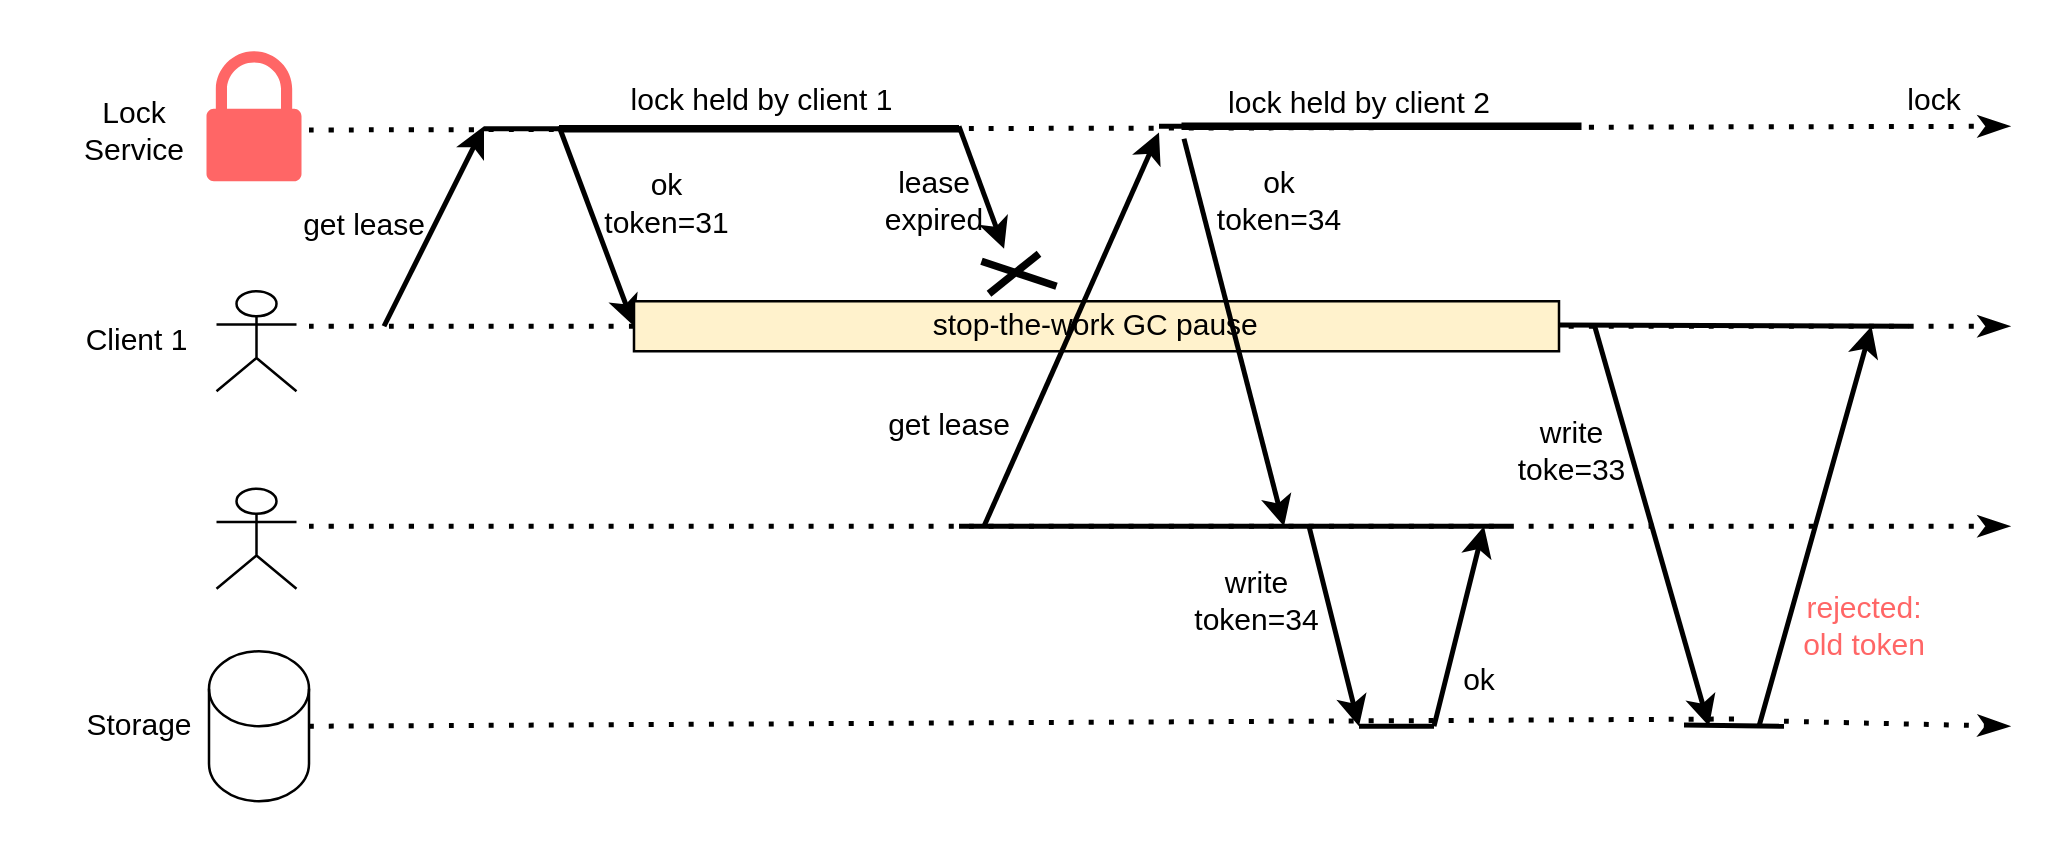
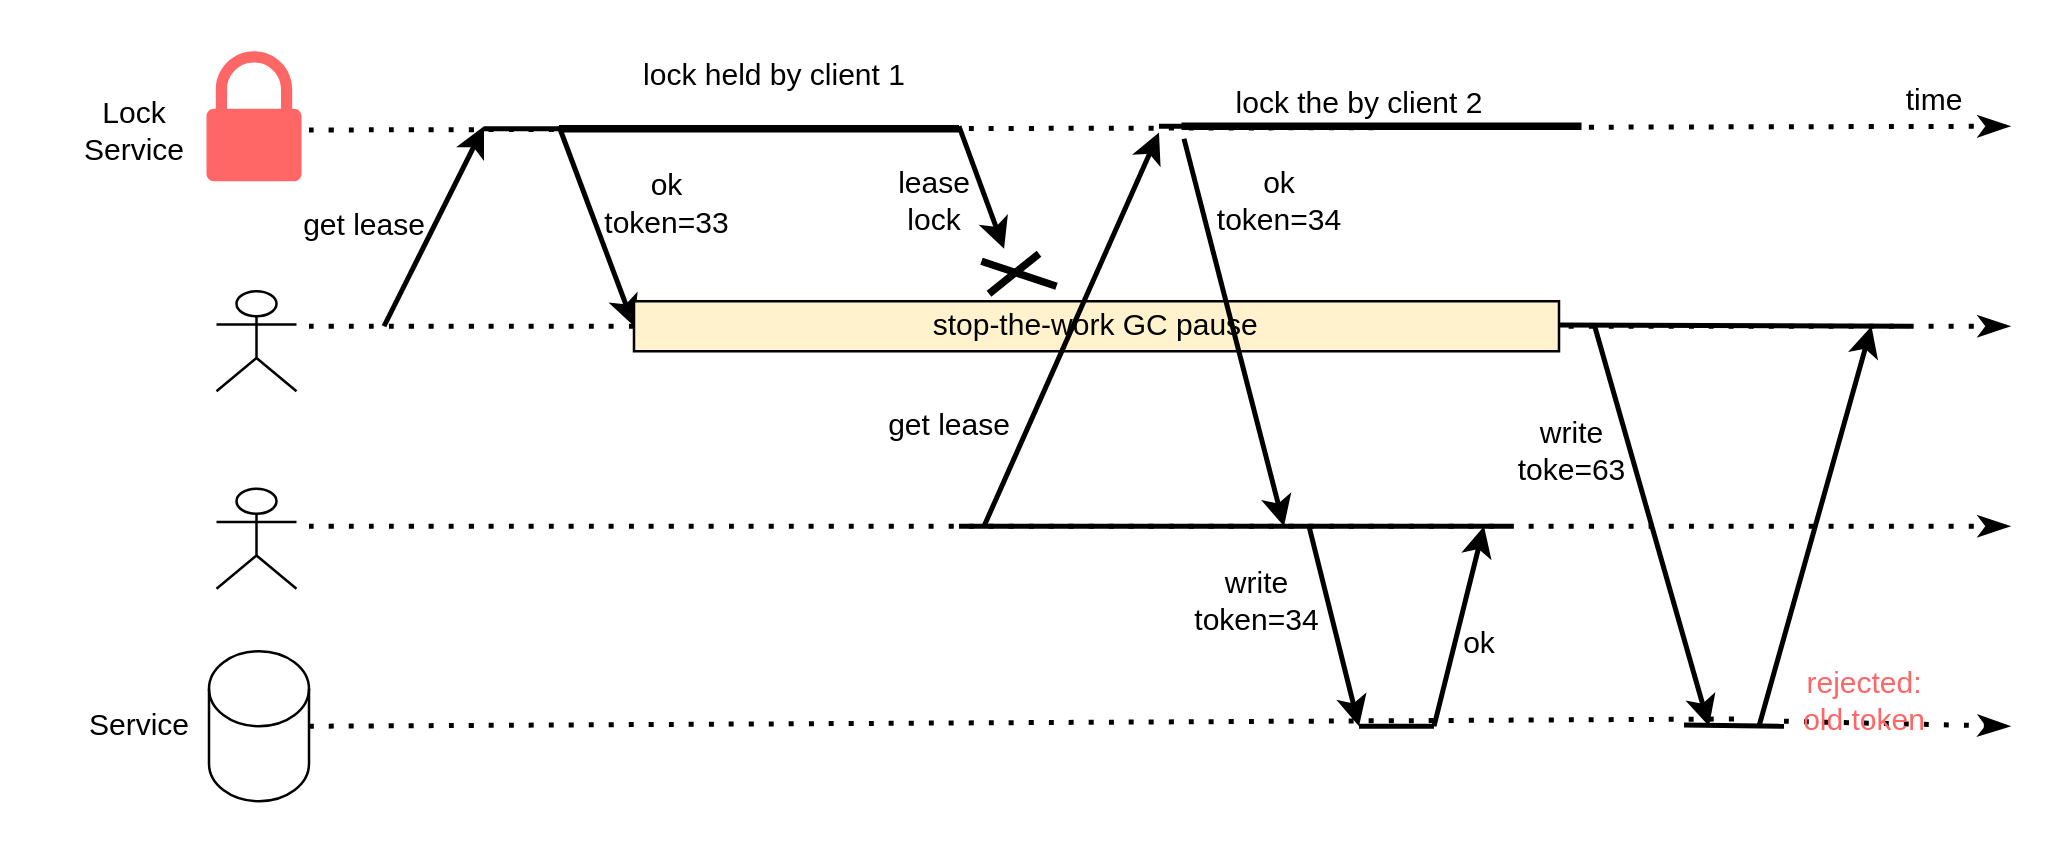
node "lock held by client 1": moved (761, 101) -> (774, 76)
node "lock": label "lock" -> "time"
node "lock held by client 2": label "lock held by client 2" -> "lock the by client 2"
node "lease expired": label "lease expired" -> "lease lock"
node "ok token=31": label "ok token=31" -> "ok token=33"
node "Client 1": removed
node "write toke=33": label "write toke=33" -> "write toke=63"
node "rejected: old token": moved (1864, 626) -> (1864, 701)
node "ok": moved (1479, 681) -> (1479, 644)
node "Storage": label "Storage" -> "Service"
